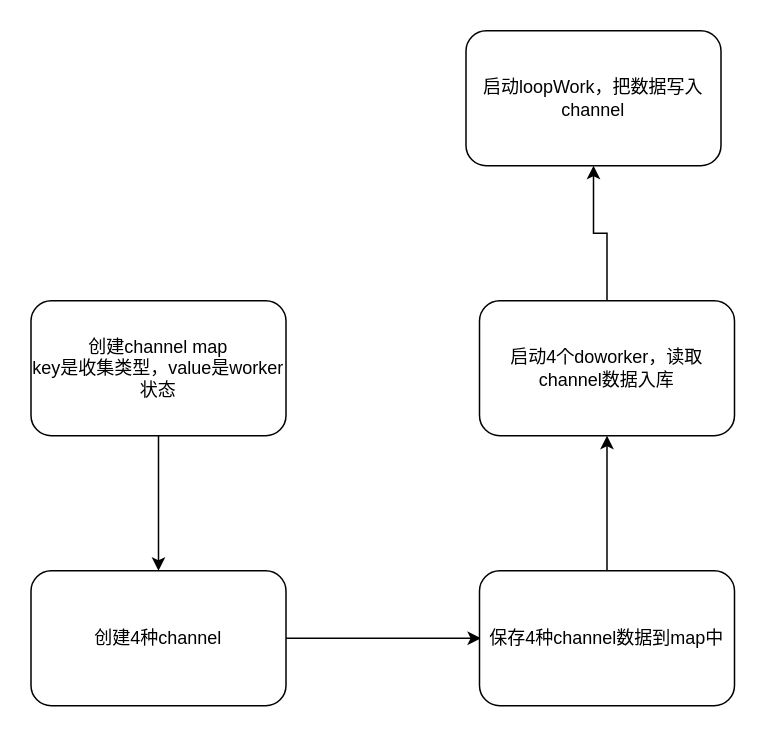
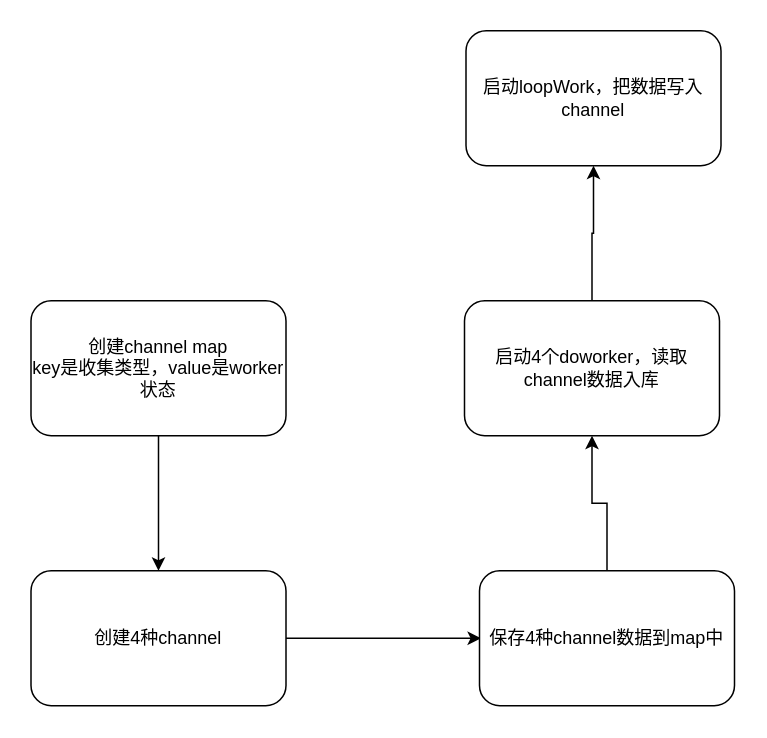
node "启动4个doworker，读取channel数据入库": moved (607, 368) -> (592, 368)
